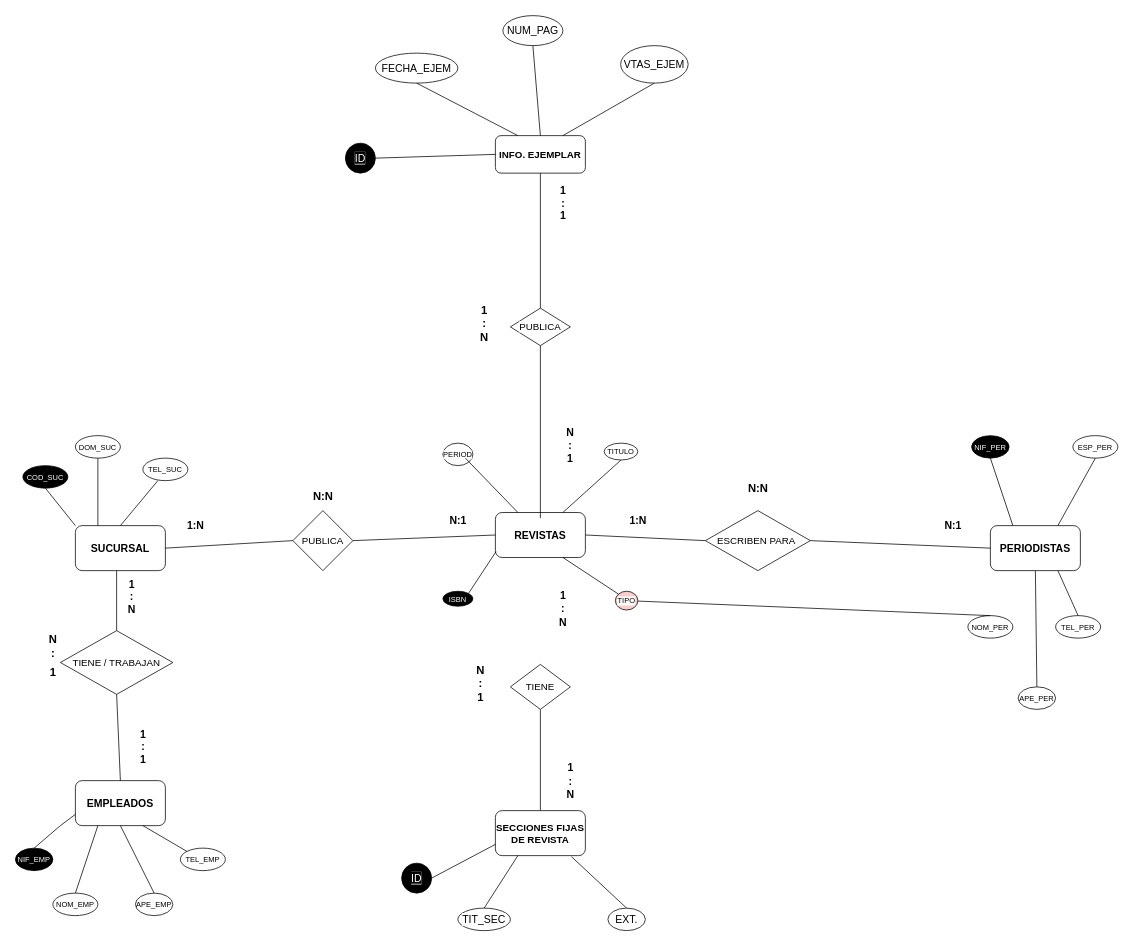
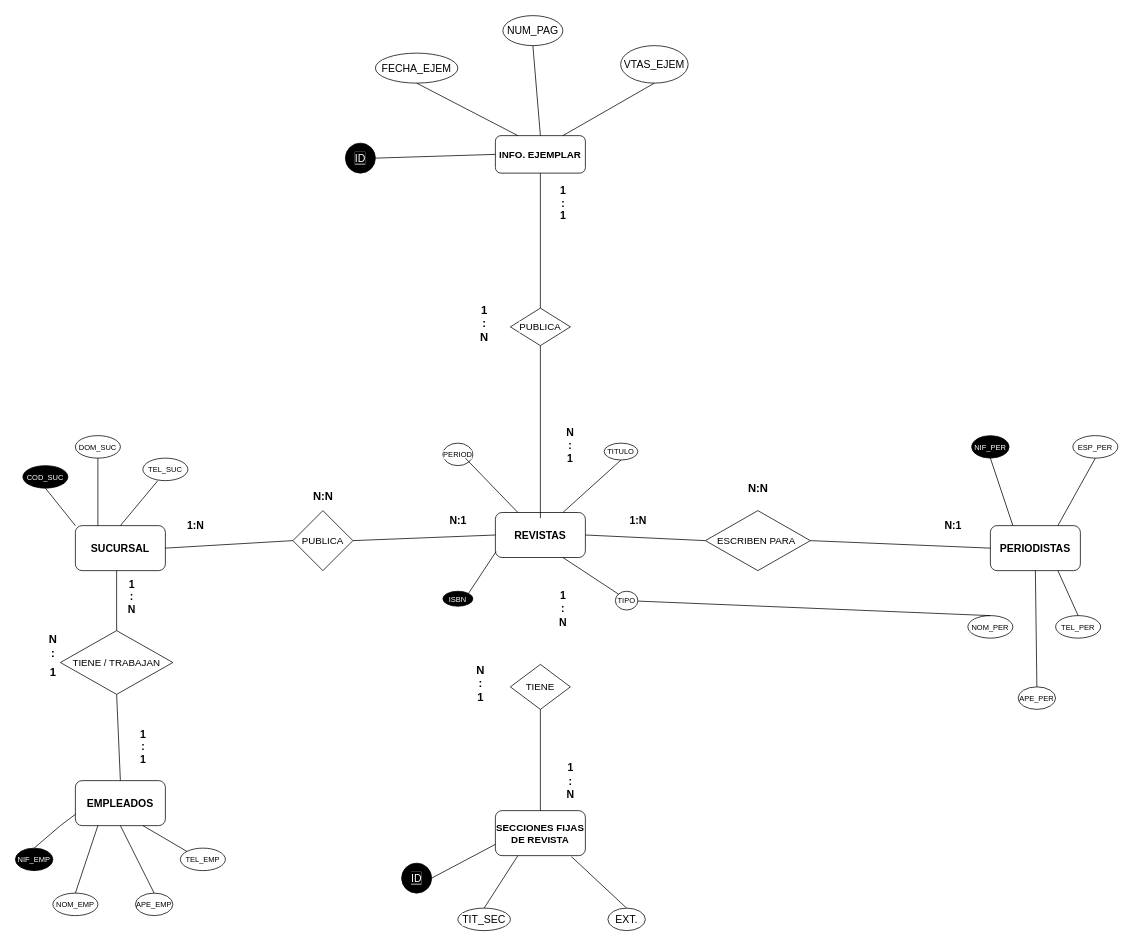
node "TIPO": fillcolor #f8cecc -> #ffffff
